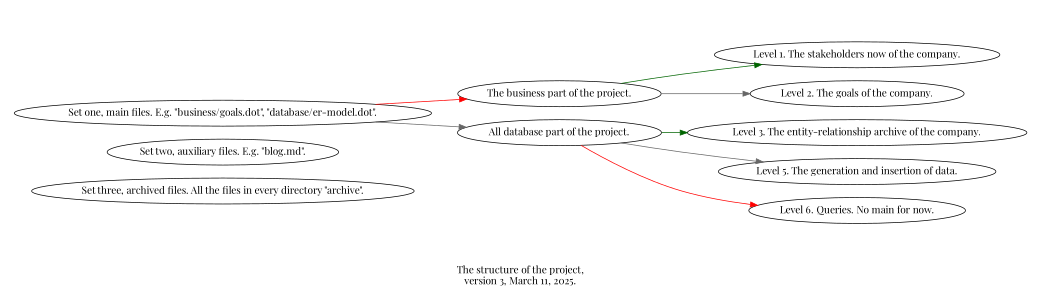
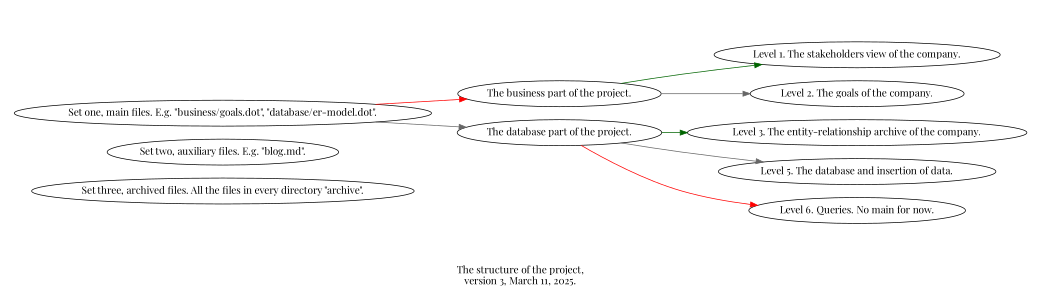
node "Level 1. The stakeholders now of the company.": label "Level 1. The stakeholders now of the company." -> "Level 1. The stakeholders view of the company."
node "All database part of the project.": label "All database part of the project." -> "The database part of the project."
node "Level 5. The generation and insertion of data.": label "Level 5. The generation and insertion of data." -> "Level 5. The database and insertion of data."
